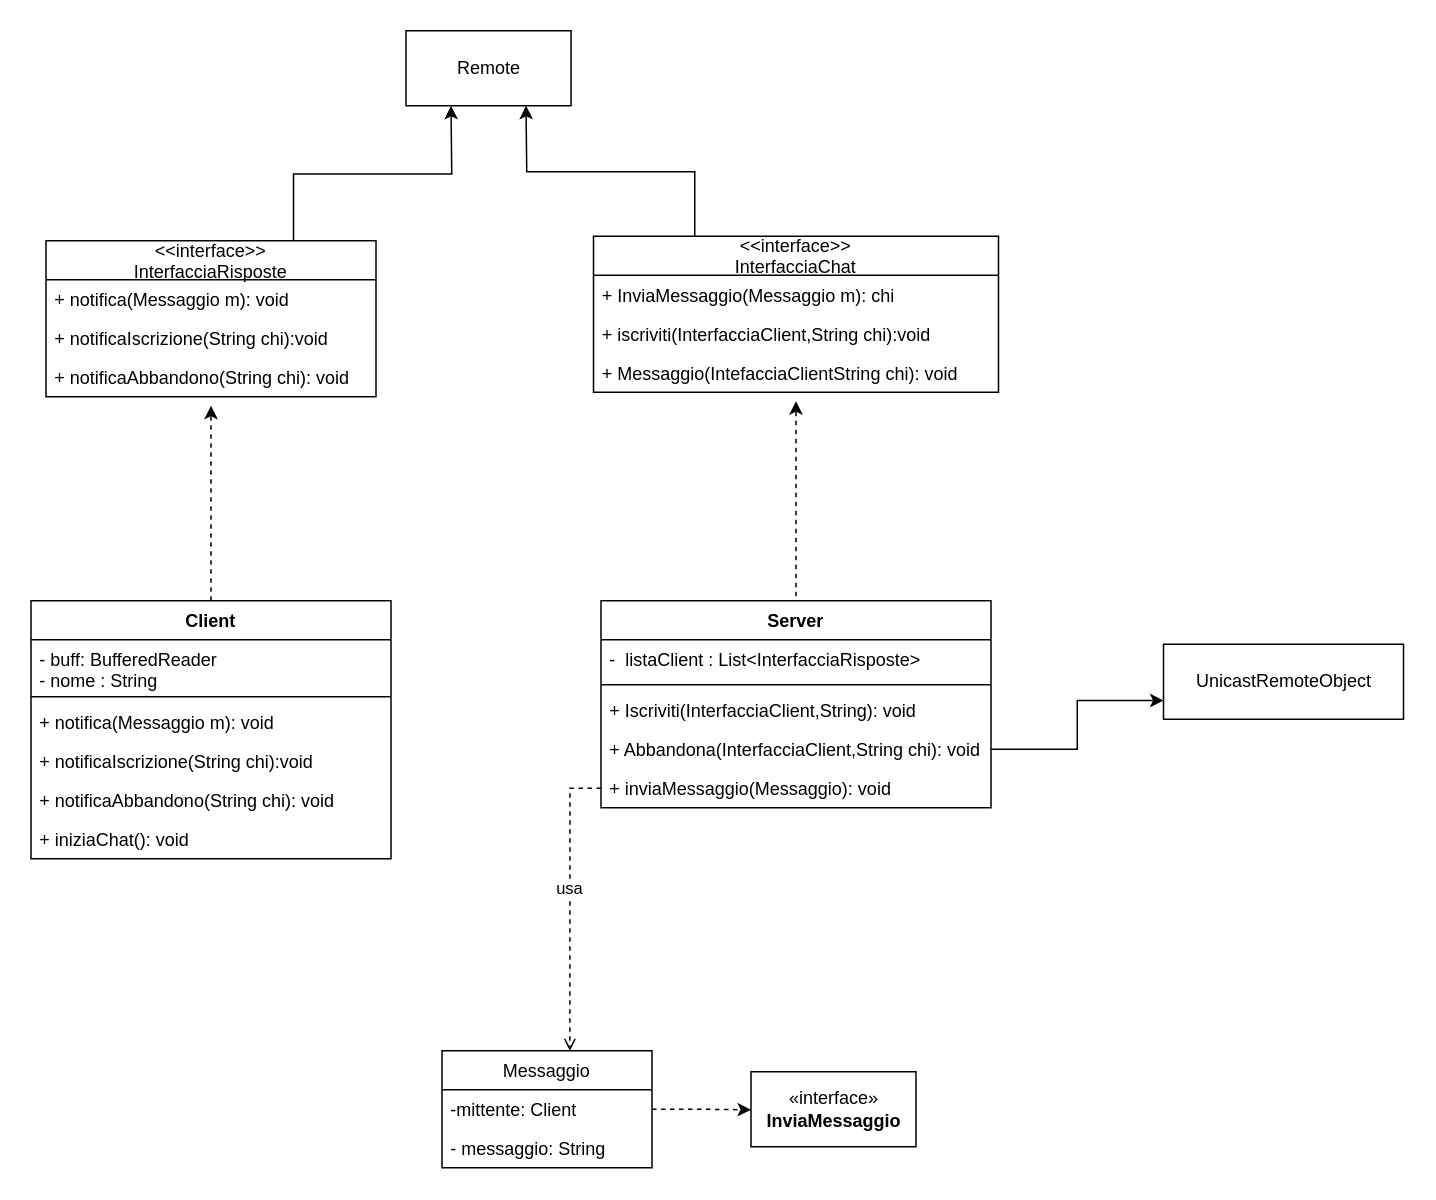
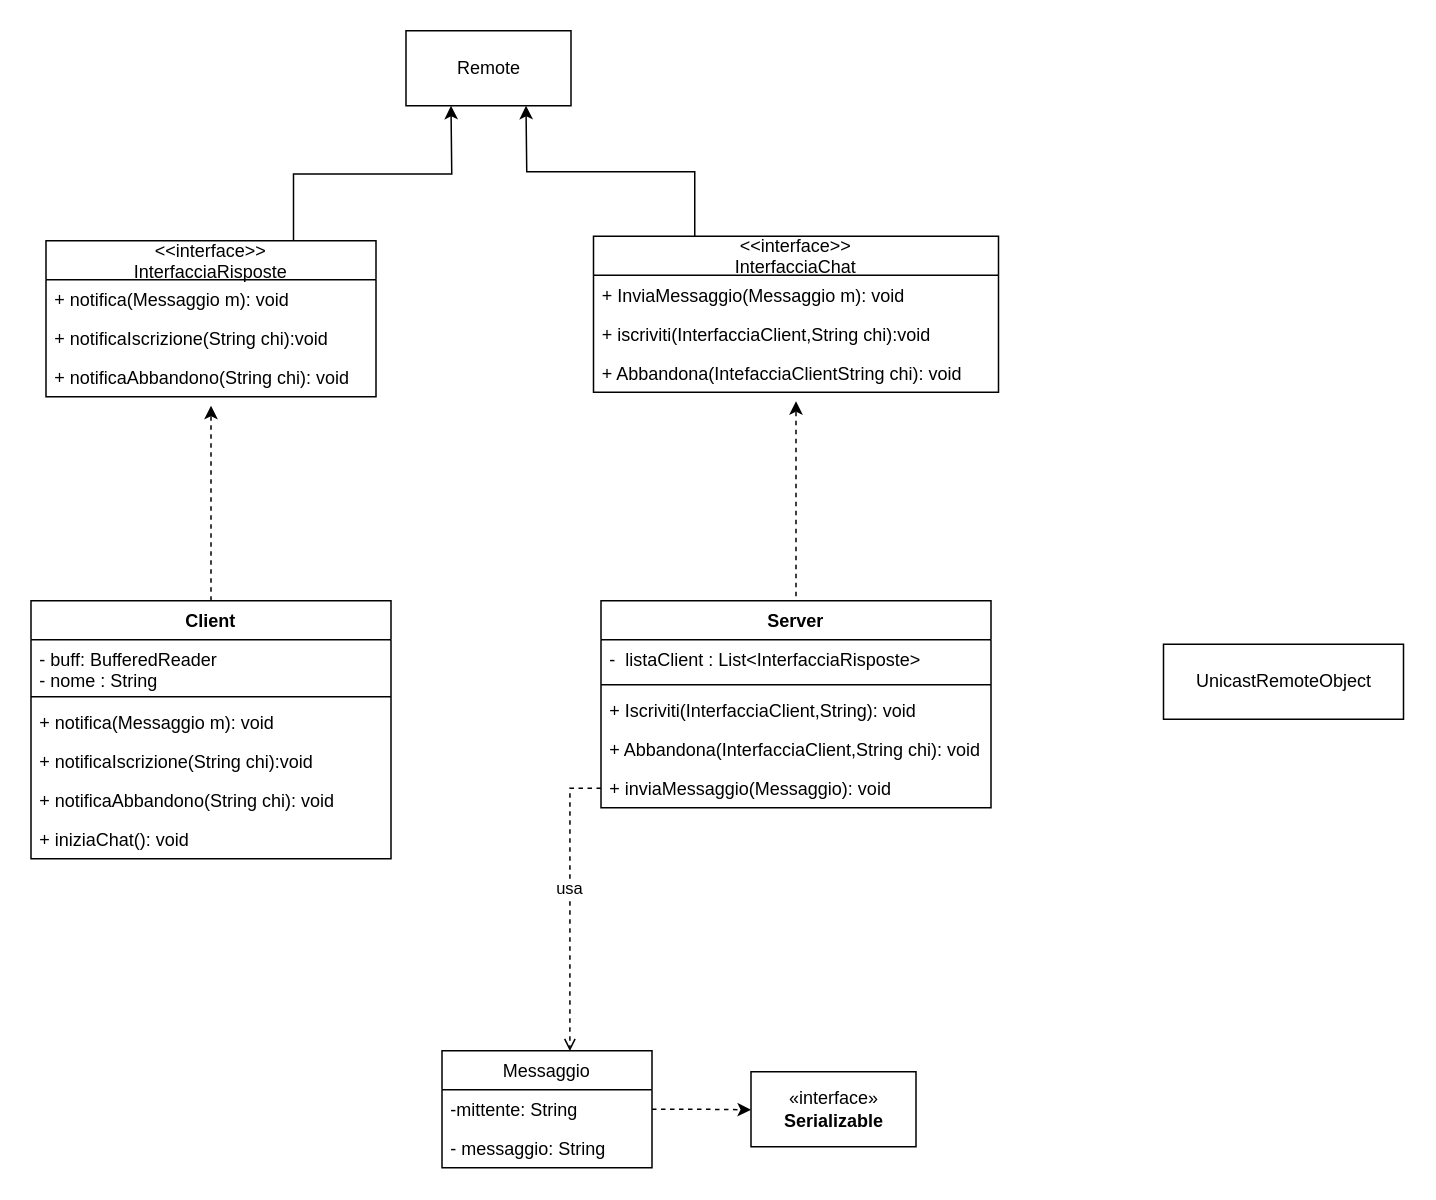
node "+ InviaMessaggio(Messaggio m): chi": label "+ InviaMessaggio(Messaggio m): chi" -> "+ InviaMessaggio(Messaggio m): void"
node "+ Messaggio(IntefacciaClientString chi): void": label "+ Messaggio(IntefacciaClientString chi): void" -> "+ Abbandona(IntefacciaClientString chi): void"
edge "+ Abbandona(InterfacciaClient,String chi): void" -> "UnicastRemoteObject": removed
node "«interface» InviaMessaggio": label "«interface» InviaMessaggio" -> "«interface» Serializable"
node "-mittente: Client": label "-mittente: Client" -> "-mittente: String"
